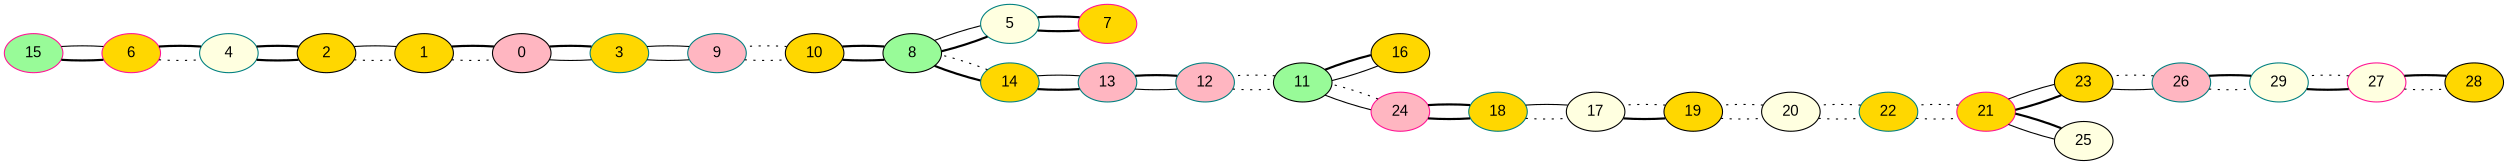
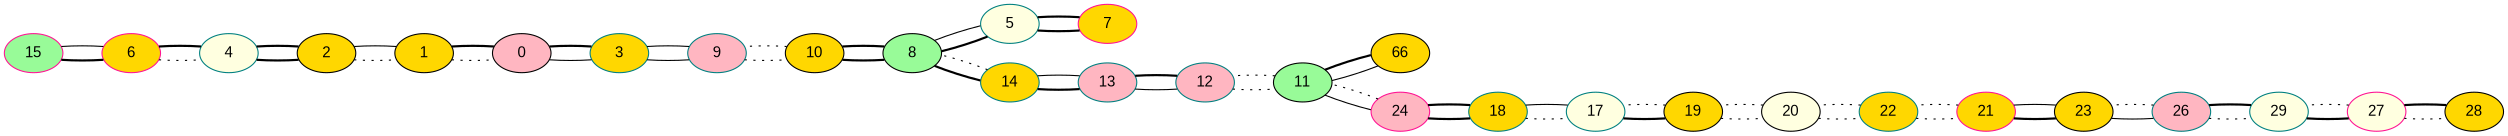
node "16": label "16" -> "66"
node "17": color black -> teal
node "25": removed
